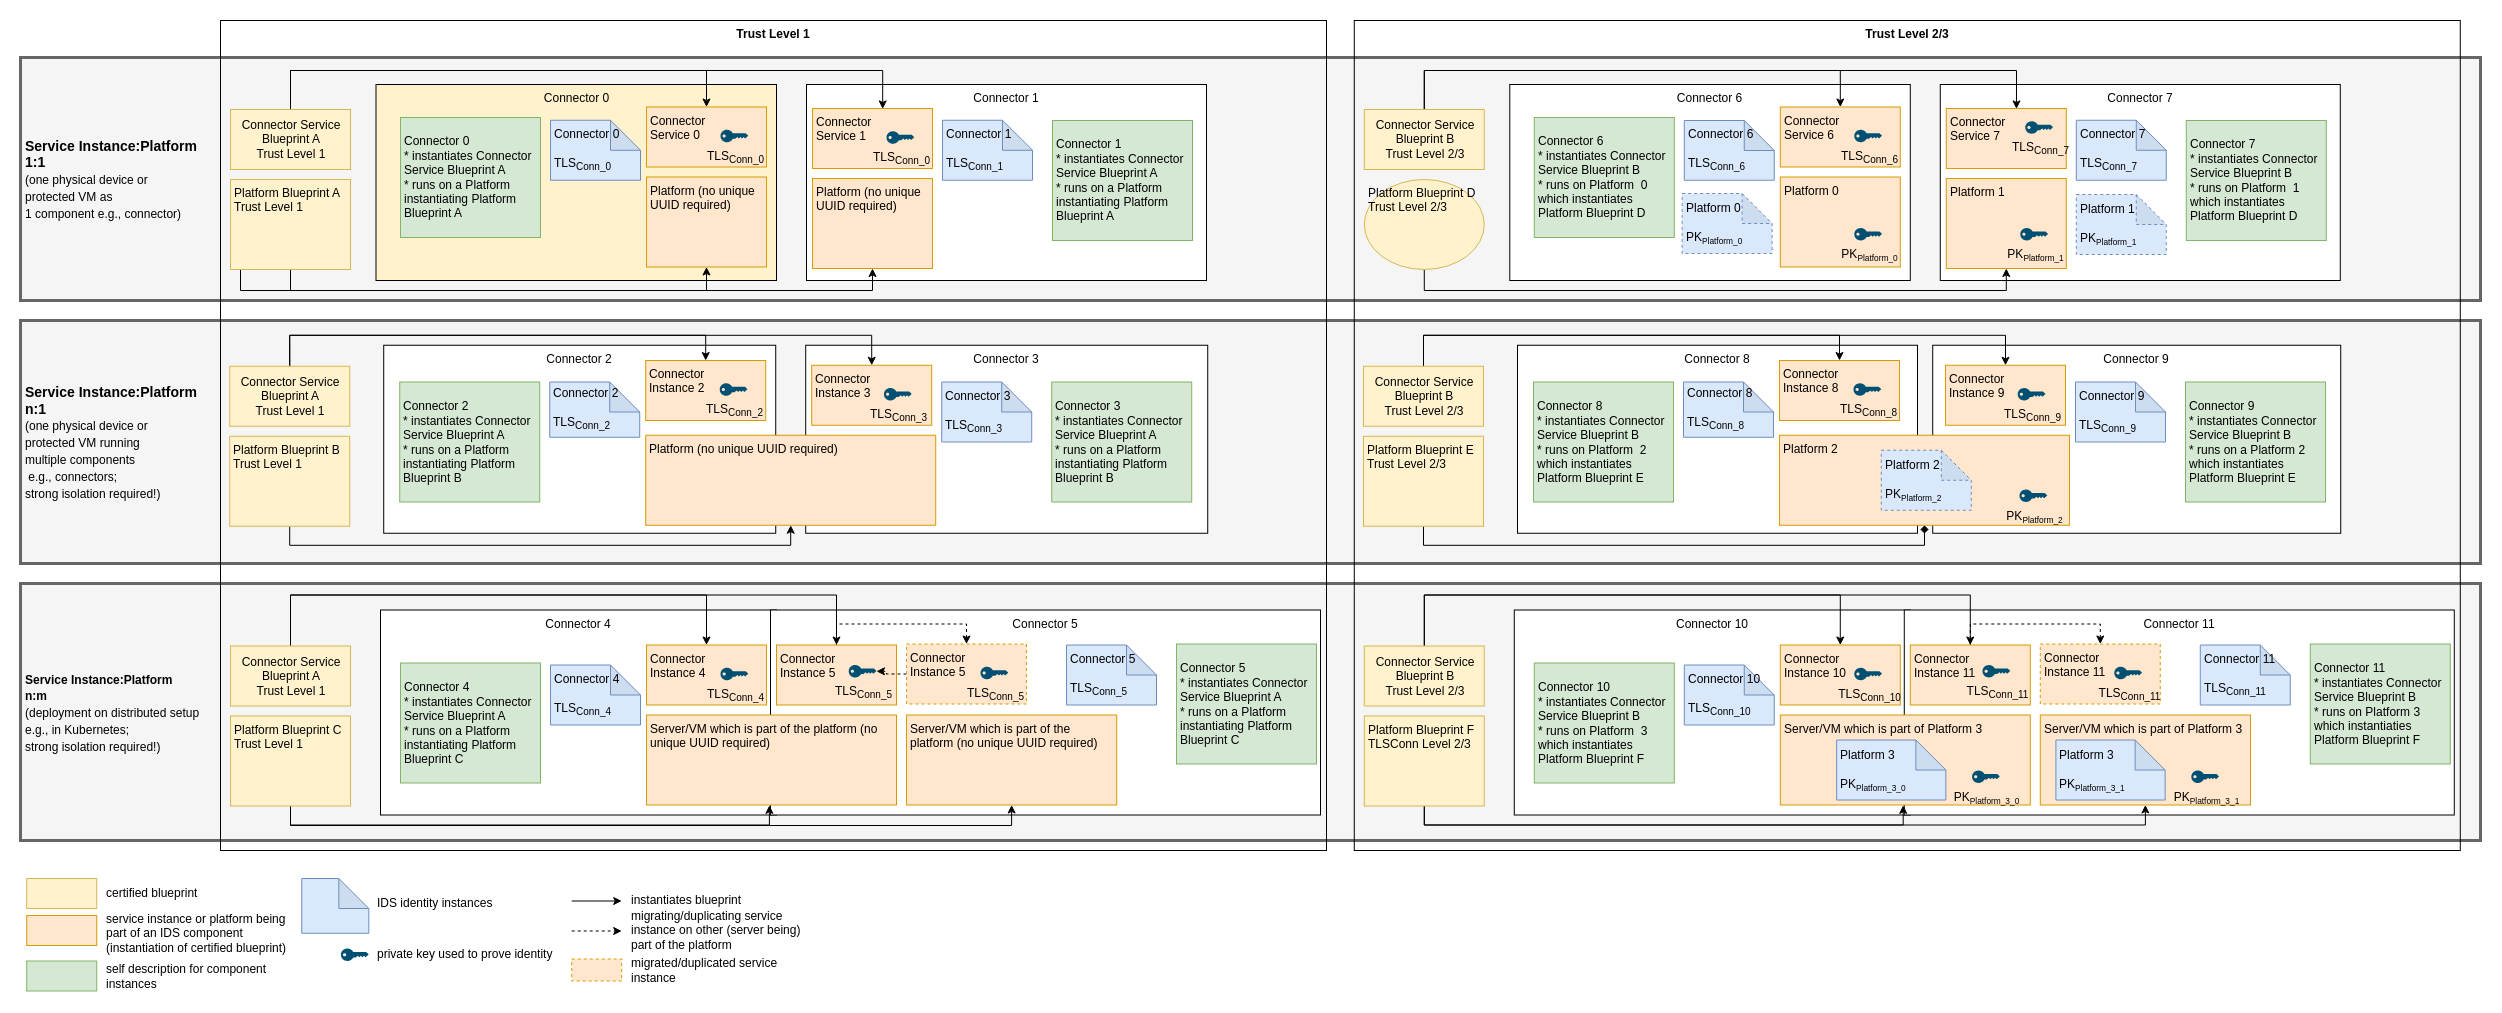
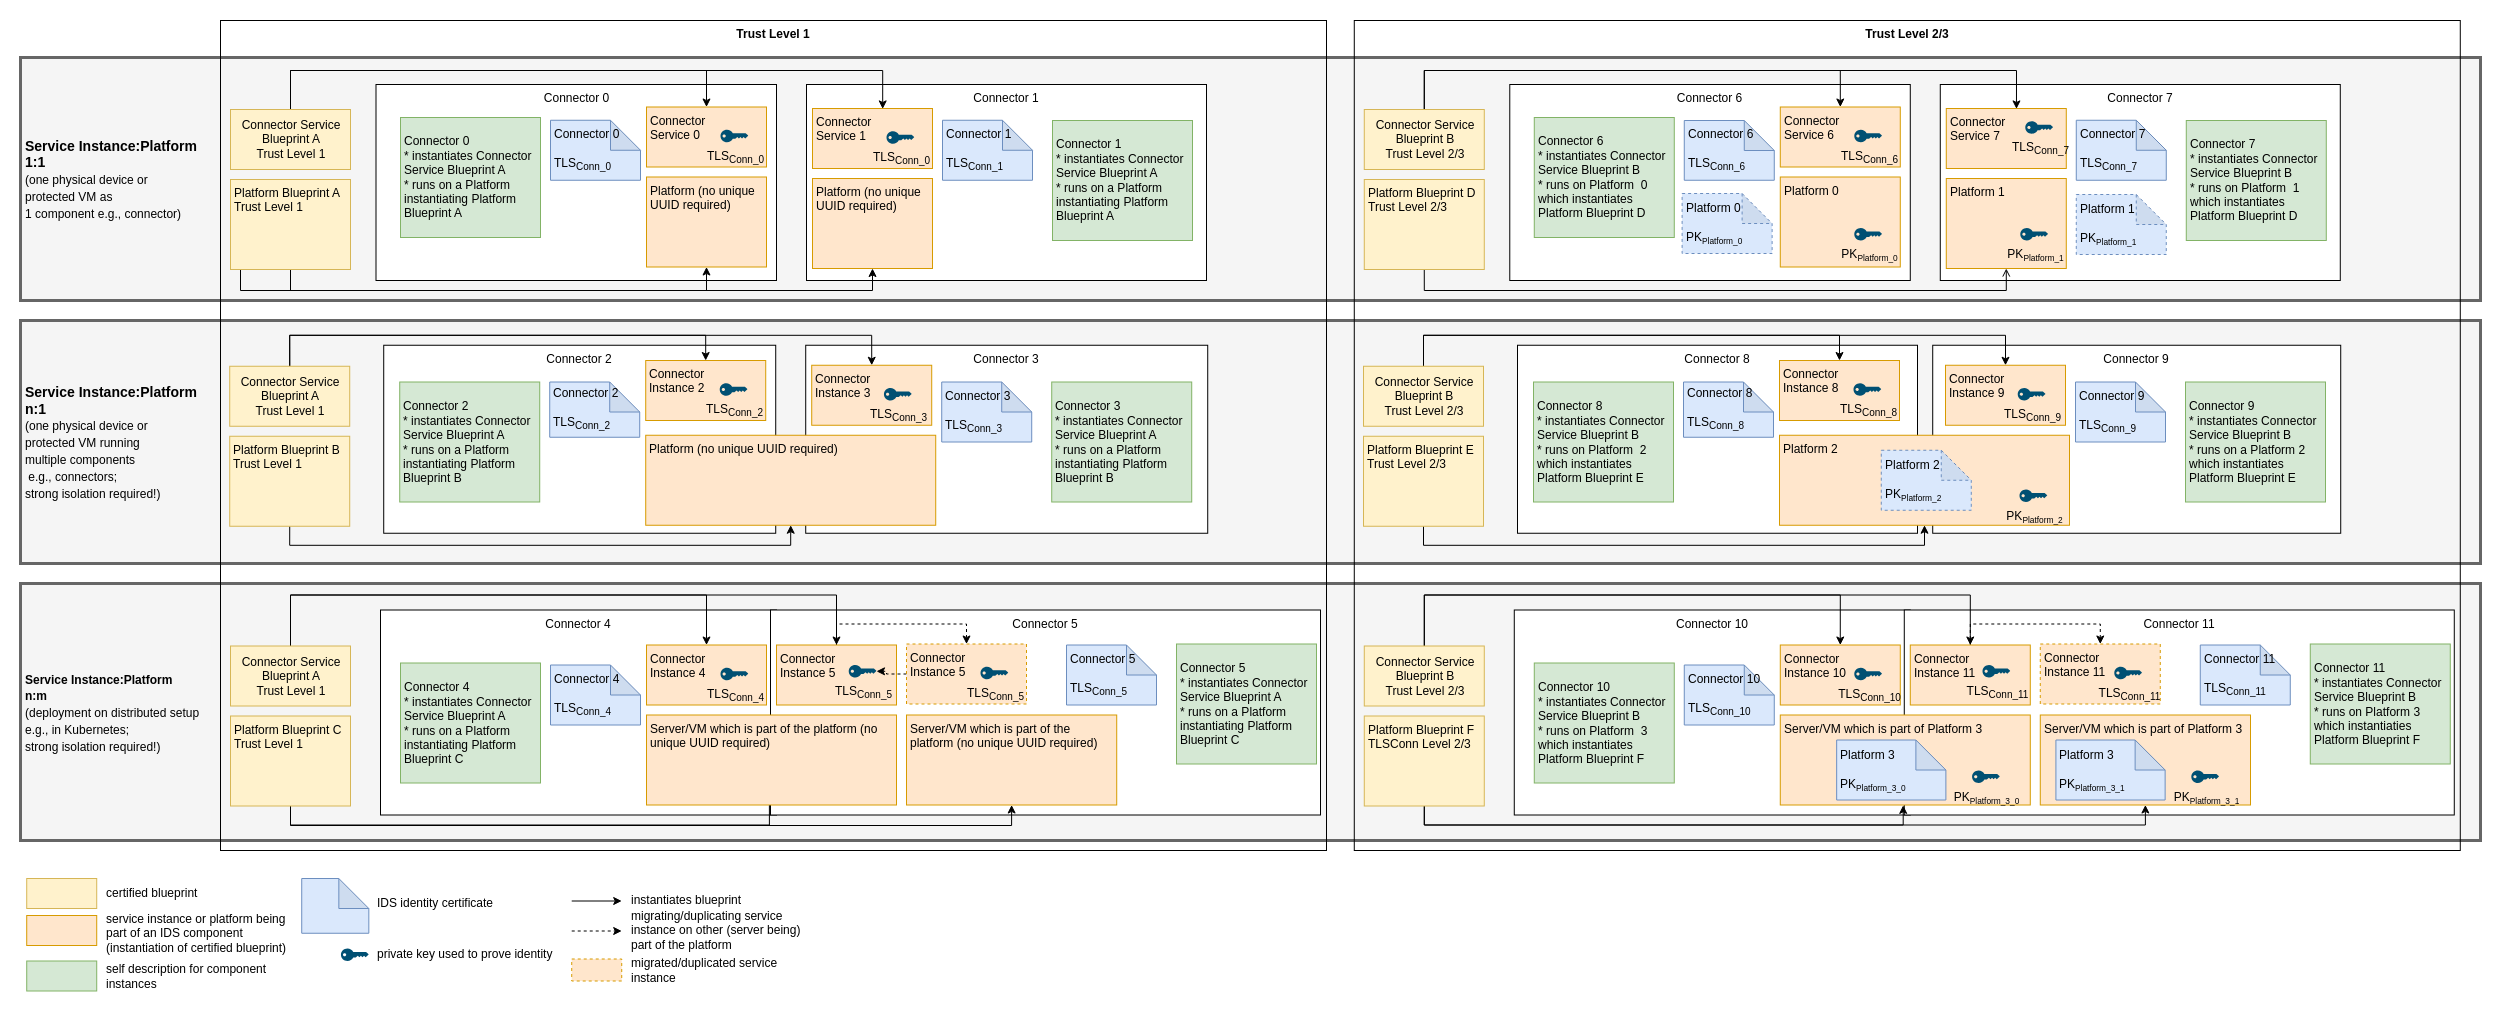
node "Connector 0": fillcolor #fff2cc -> #ffffff
node "Platform Blueprint D Trust Level 2/3": shape ellipse -> rectangle
edge "Platform Blueprint D Trust Level 2/3" -> "Platform 1": arrowhead classic -> open
edge "Platform Blueprint E Trust Level 2/3" -> "Platform 2": arrowhead diamond -> classic
edge "Platform Blueprint C Trust Level 1" -> "Connector 5": arrowhead classic -> none
node "IDS identity instances": label "IDS identity instances" -> "IDS identity certificate"
